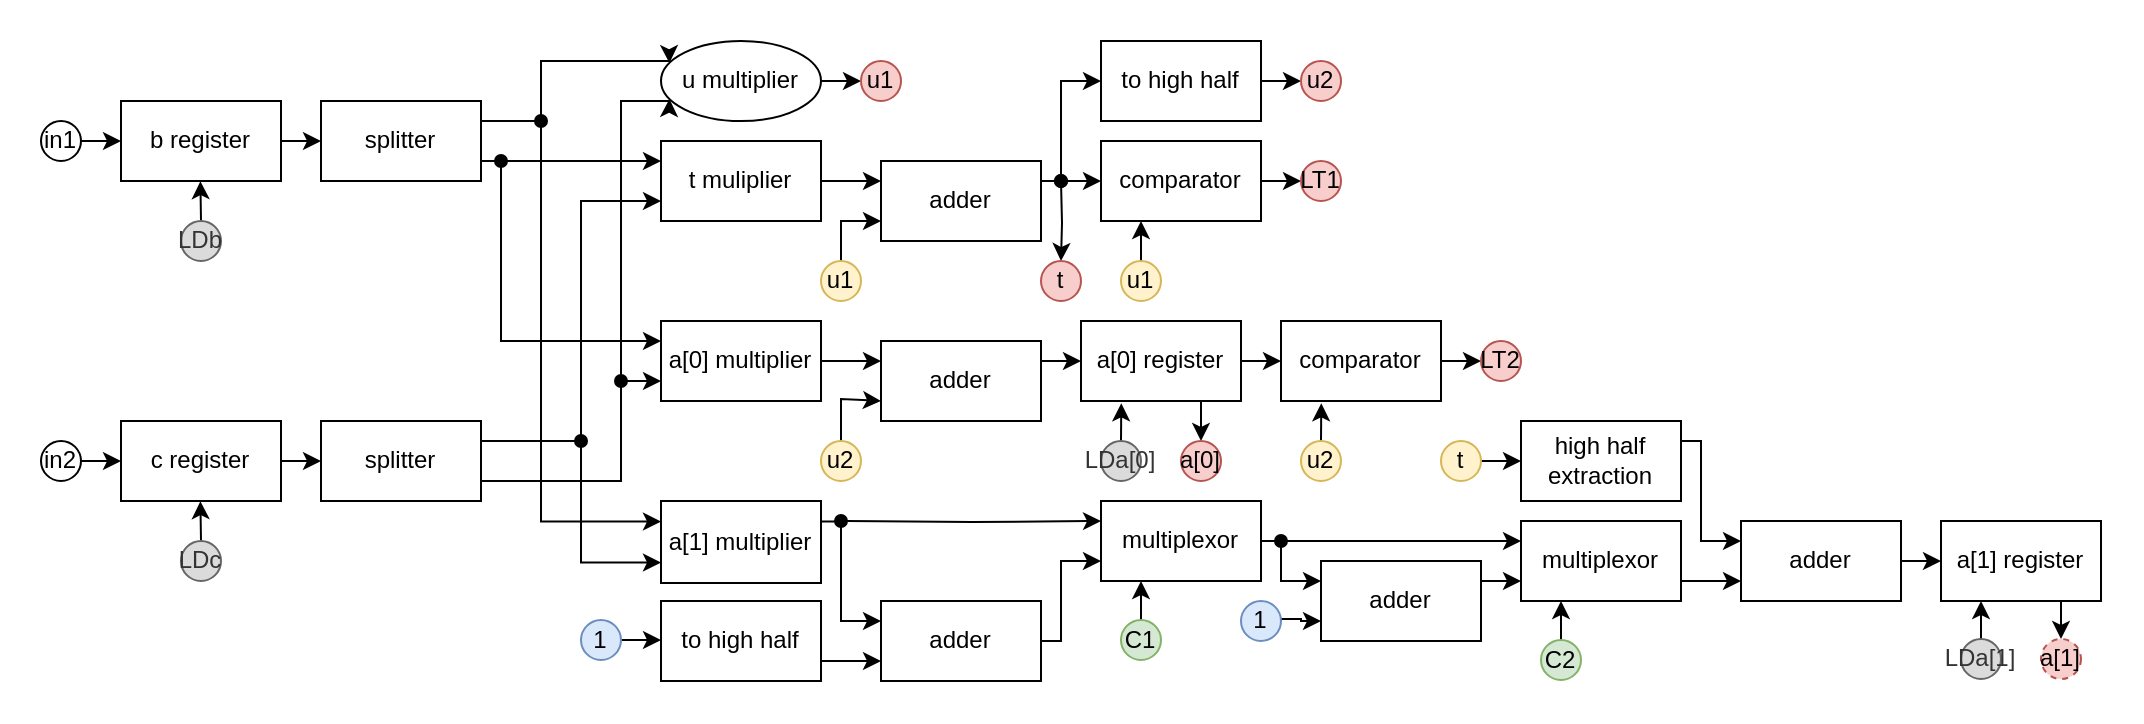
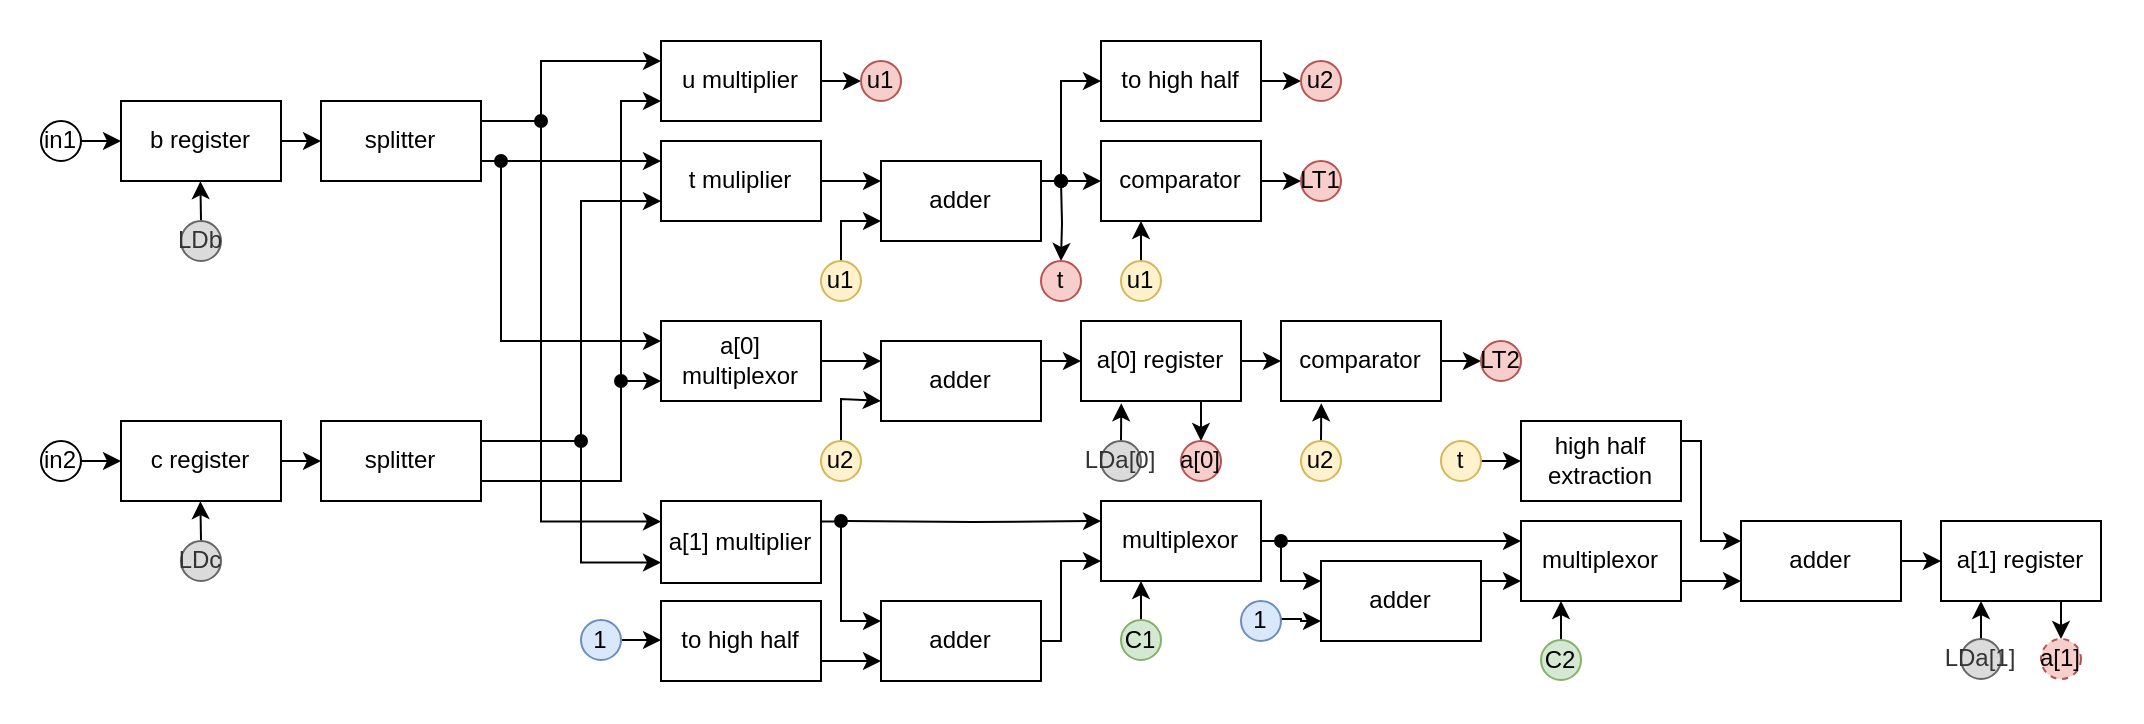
node "u multiplier": shape ellipse -> rectangle
node "a[0] multiplier": label "a[0] multiplier" -> "a[0] multiplexor"
